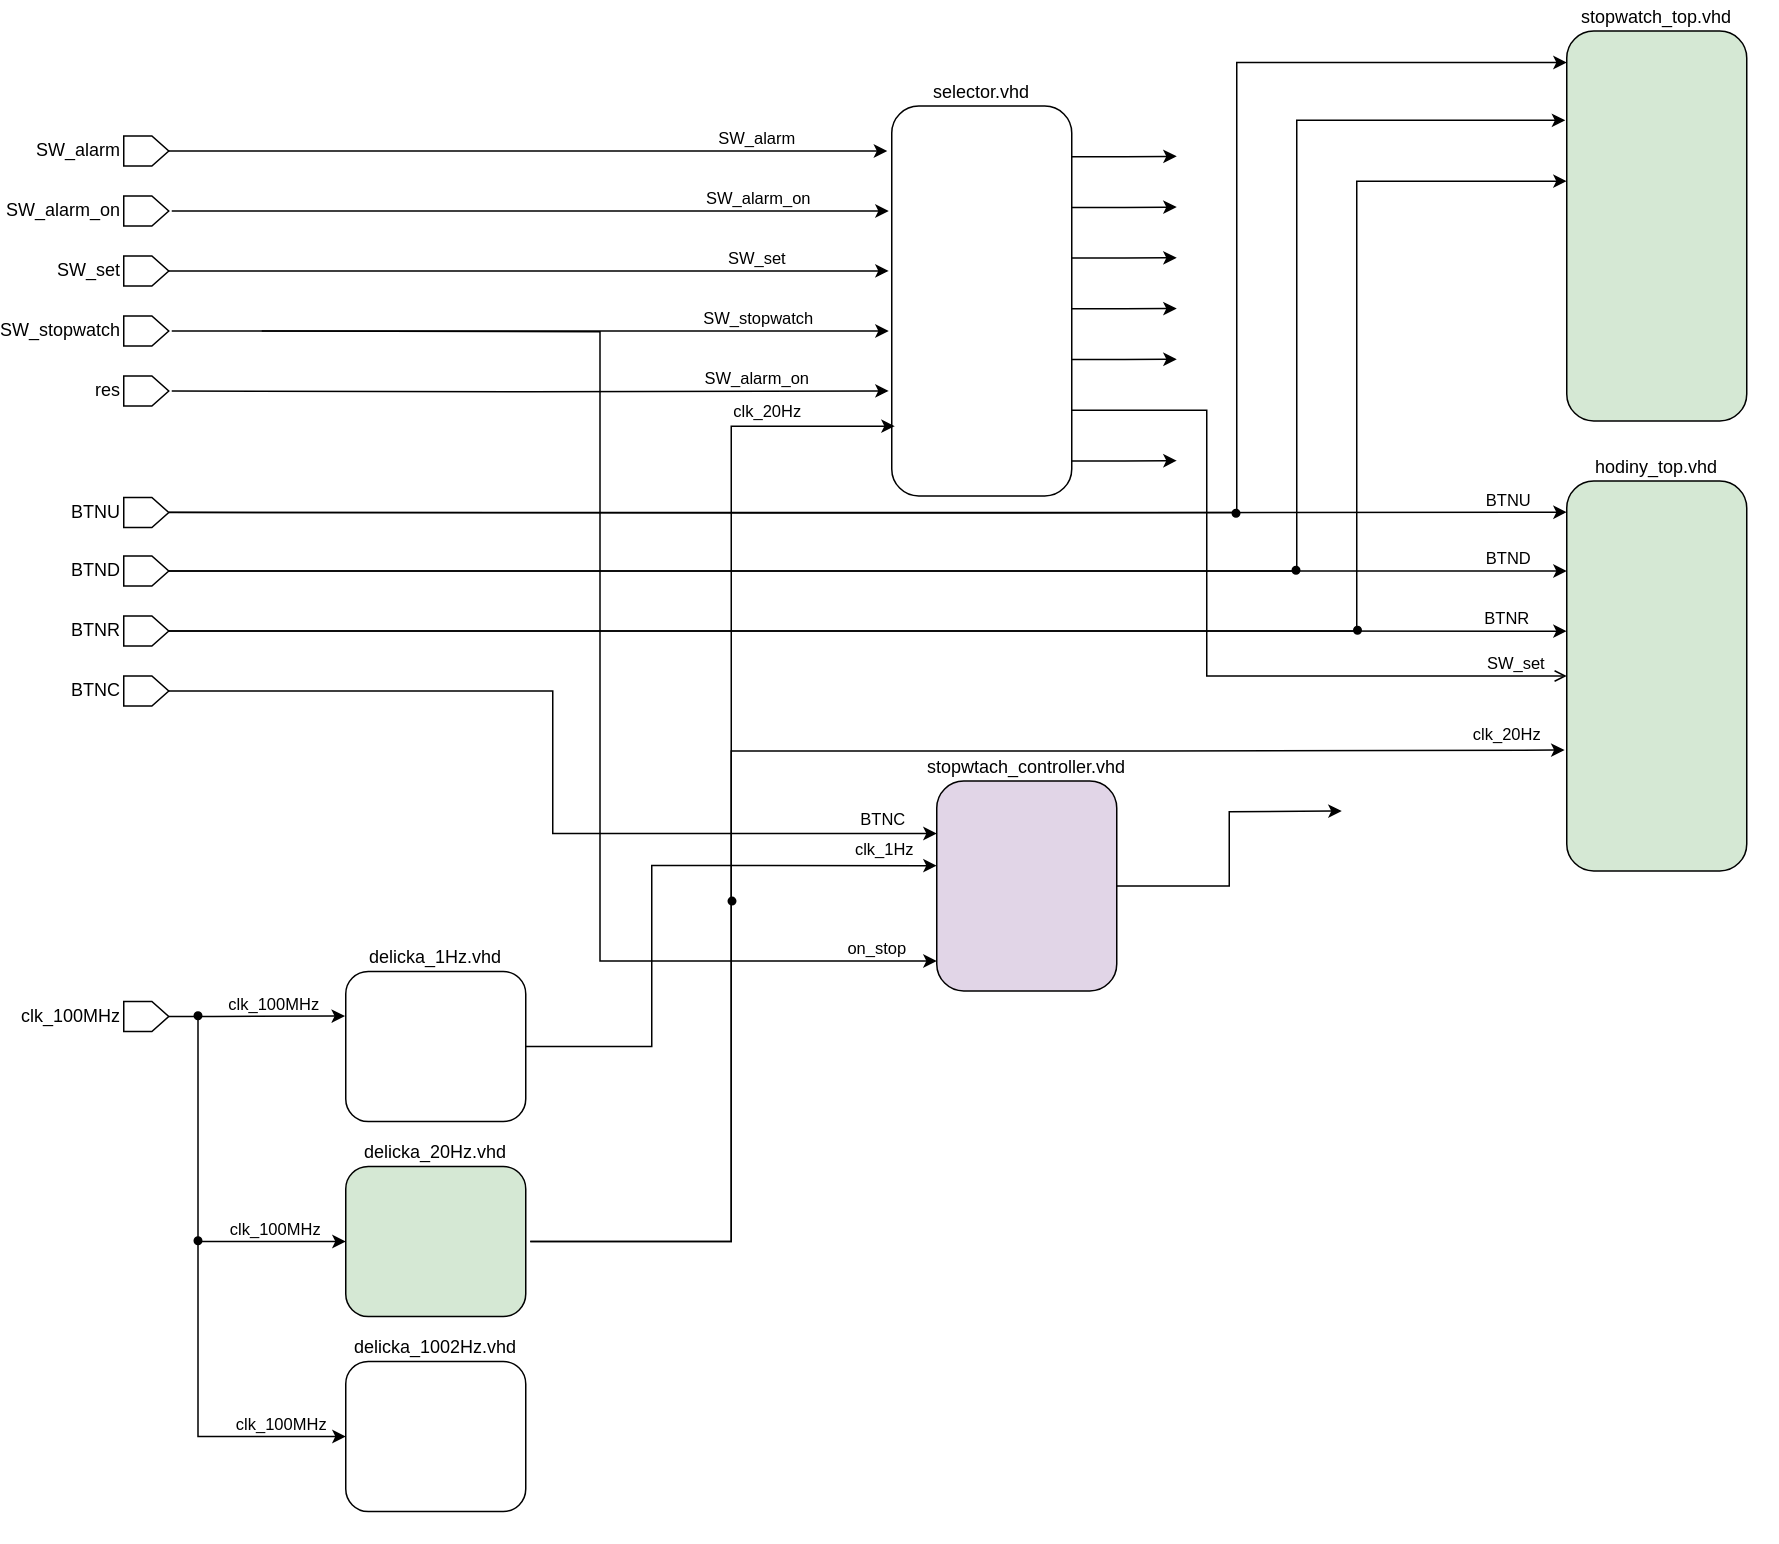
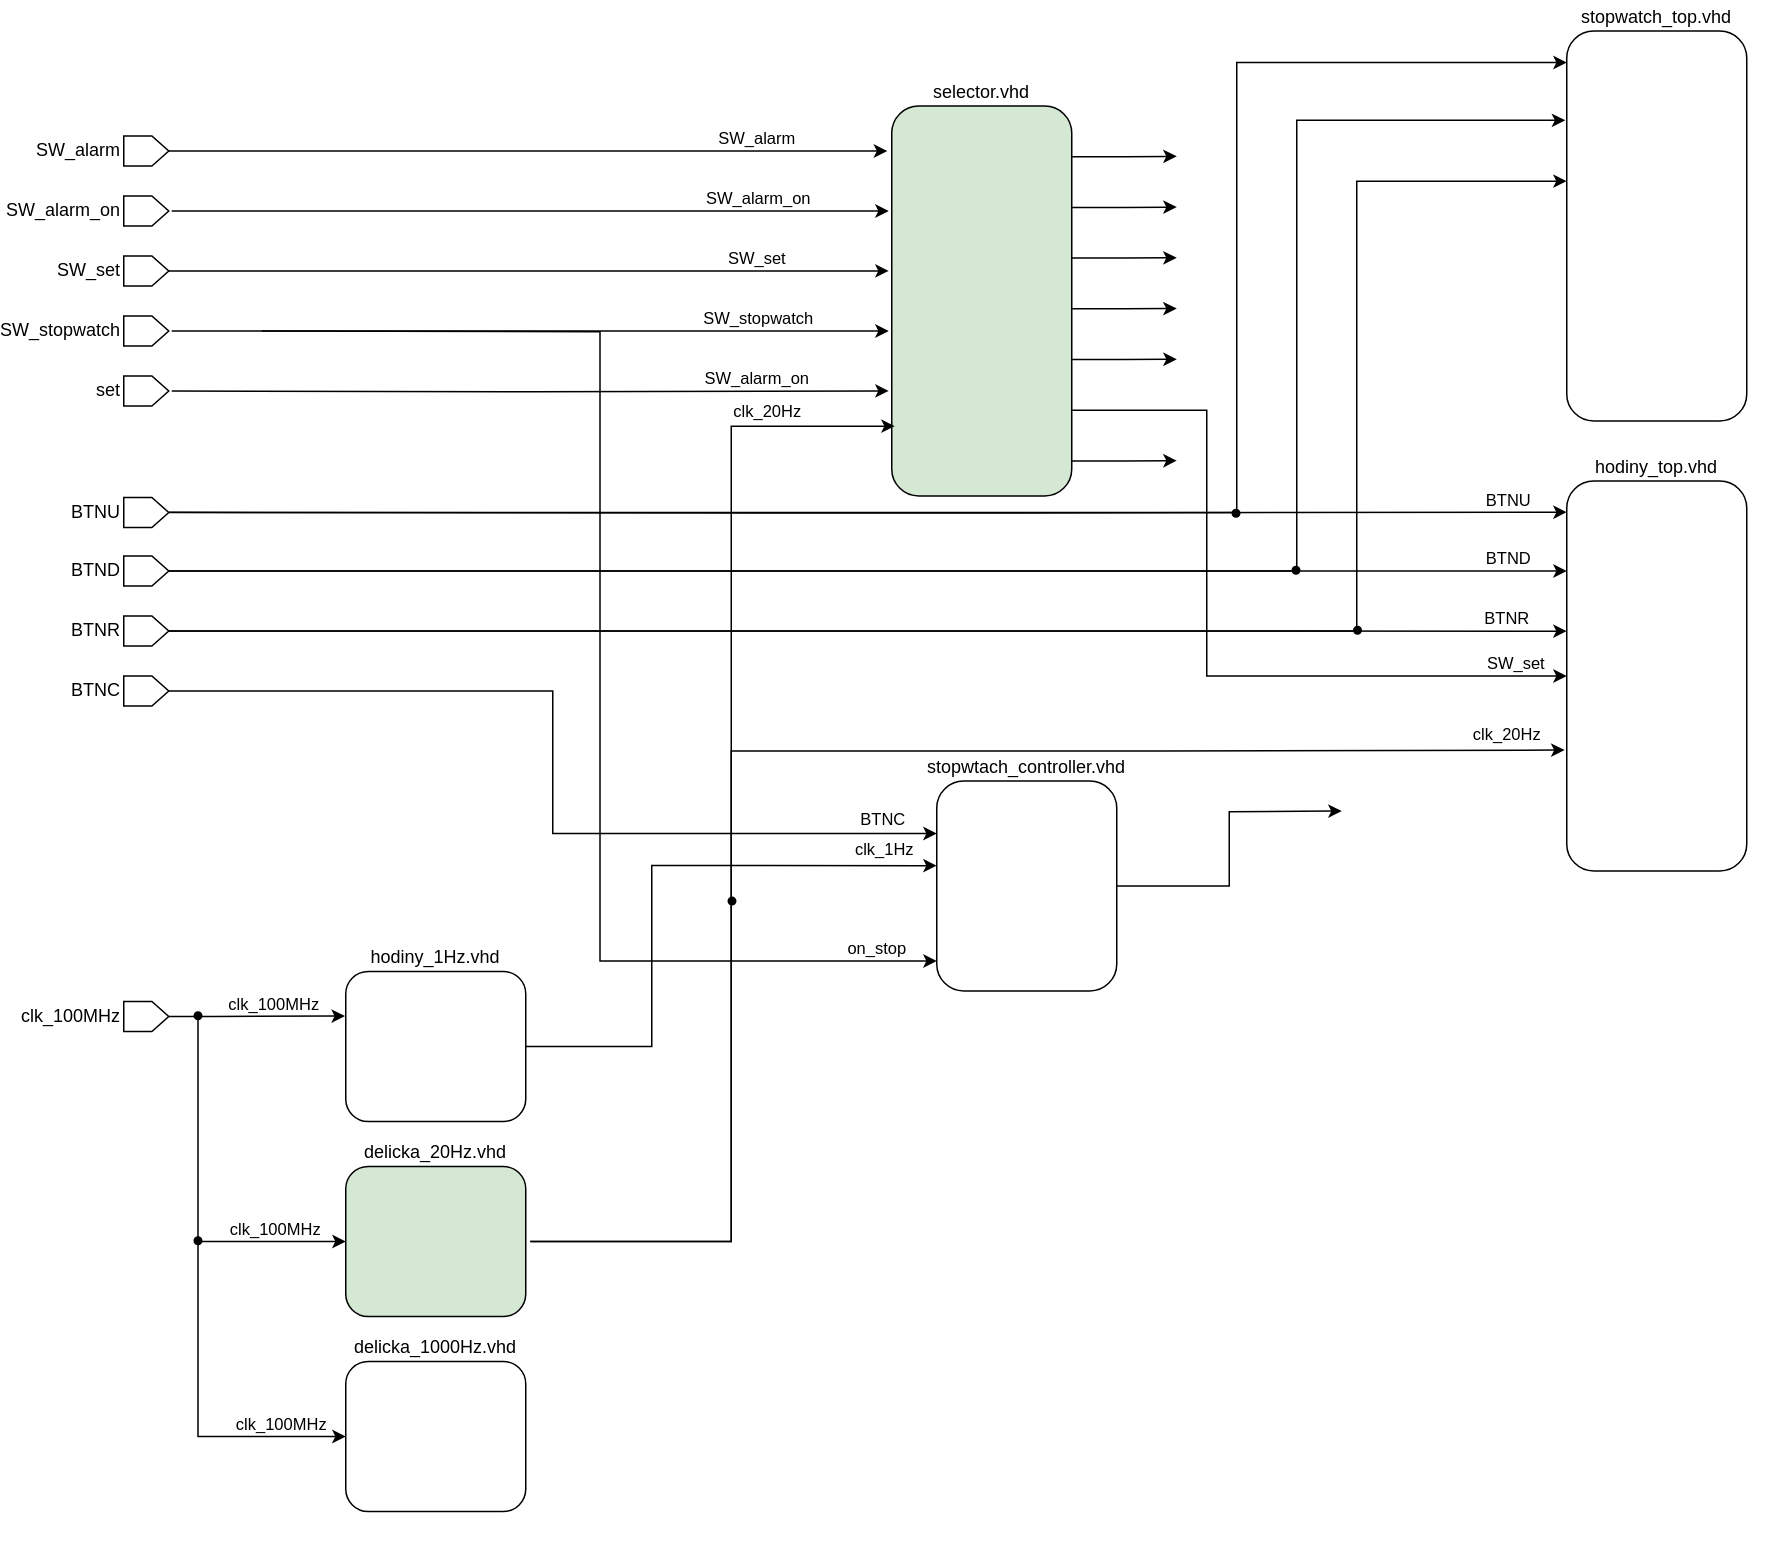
node "stopwatch_top.vhd": fillcolor #d5e8d4 -> #ffffff
node "selector.vhd": fillcolor #ffffff -> #d5e8d4
node "res": label "res" -> "set"
edge "selector.vhd" -> "hodiny_top.vhd": arrowhead open -> classic
node "hodiny_top.vhd": fillcolor #d5e8d4 -> #ffffff
node "stopwtach_controller.vhd": fillcolor #e1d5e7 -> #ffffff
node "delicka_1Hz.vhd": label "delicka_1Hz.vhd" -> "hodiny_1Hz.vhd"
node "delicka_1002Hz.vhd": label "delicka_1002Hz.vhd" -> "delicka_1000Hz.vhd"
